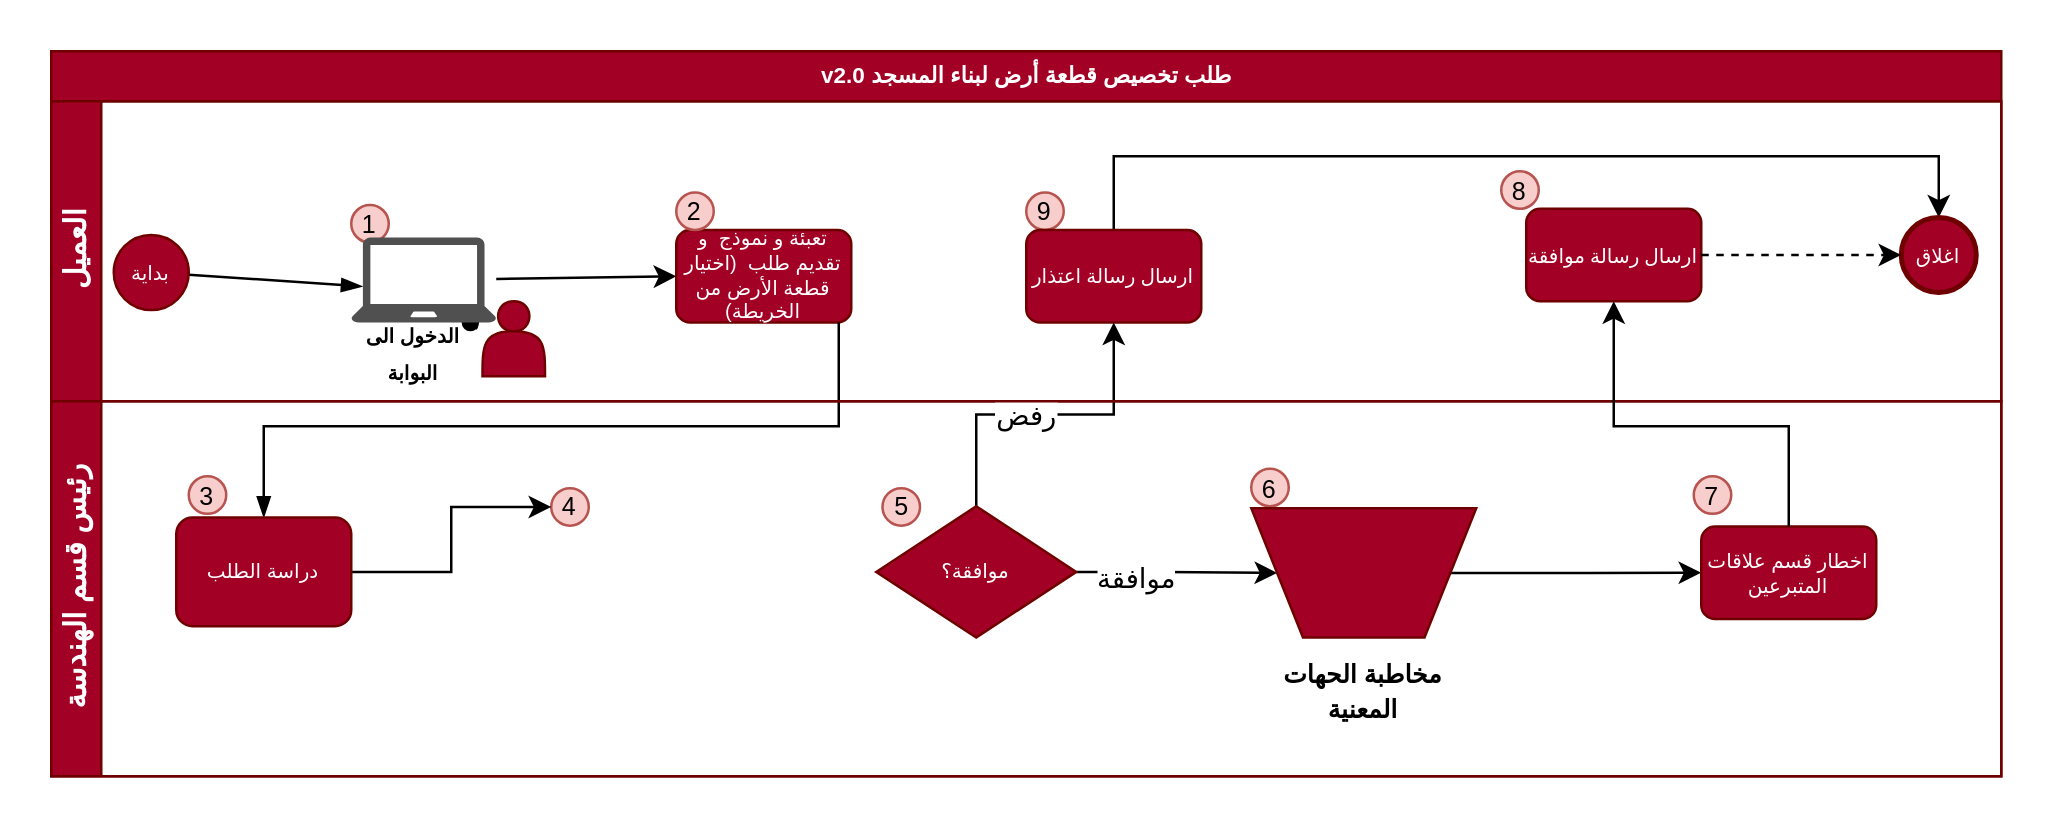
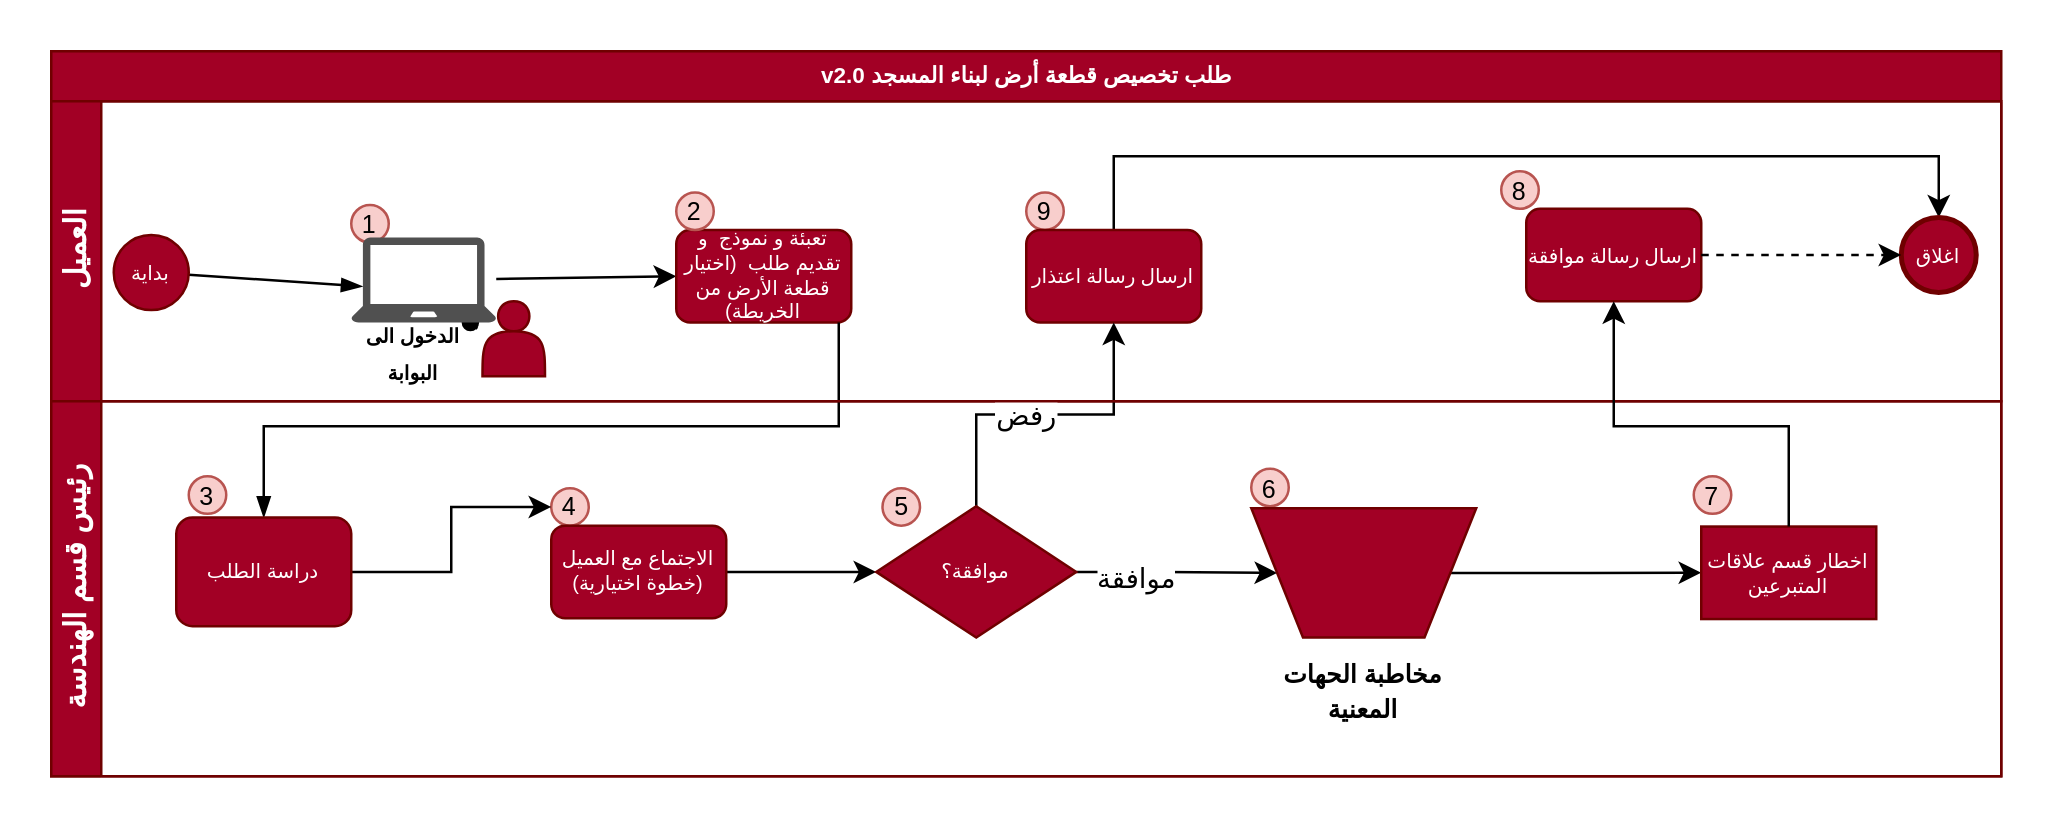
node "الاجتماع مع العميل (خطوة اختيارية)": added
edge "الاجتماع مع العميل (خطوة اختيارية)" -> "موافقة؟": added
node "اخطار قسم علاقات المتبرعين": shape rounded rectangle -> rectangle
